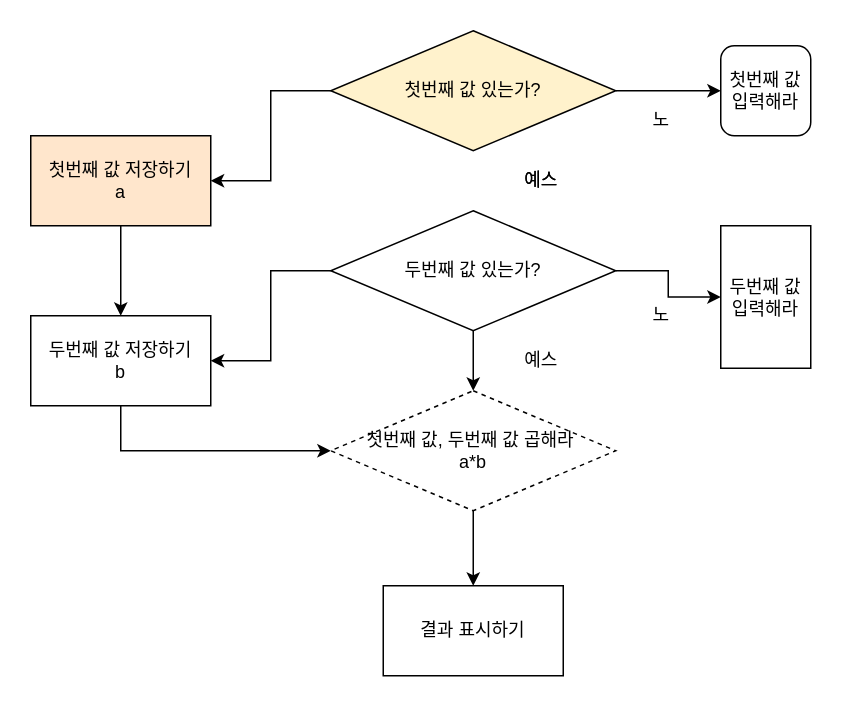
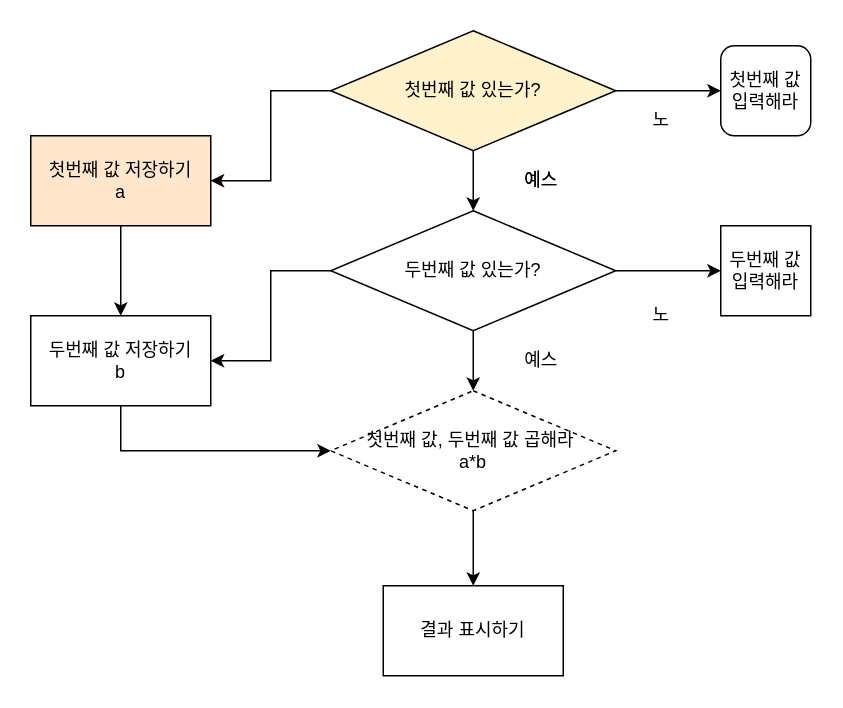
edge "첫번째 값 있는가?" -> "두번째 값 있는가?": added
node "두번째 값 입력해라": size 90x143 -> 90x90
